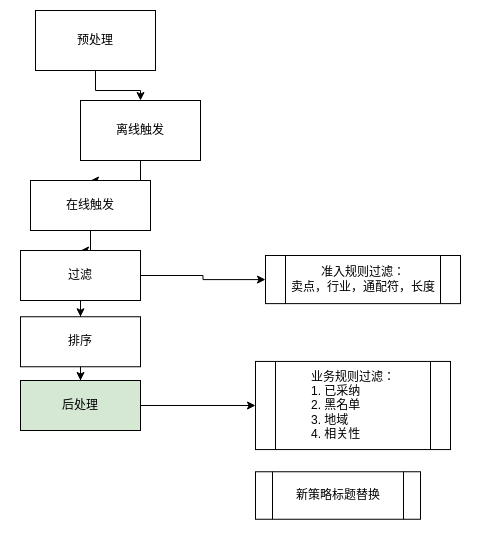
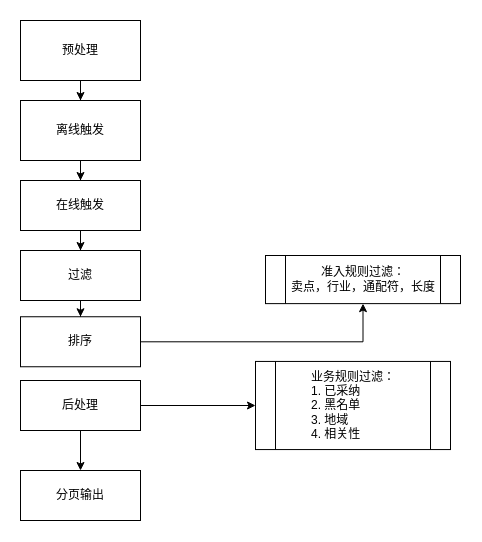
node "预处理": moved (96, 41) -> (81, 51)
node "离线触发": moved (141, 131) -> (81, 131)
node "在线触发": moved (91, 206) -> (81, 206)
edge "过滤" -> "准入规则过滤： 卖点，行业，通配符，长度": removed
edge "排序" -> "后处理": now "排序" -> "准入规则过滤： 卖点，行业，通配符，长度"
node "后处理": fillcolor #d5e8d4 -> #ffffff
edge "后处理" -> "分页输出": added
node "分页输出": added
node "新策略标题替换": removed
